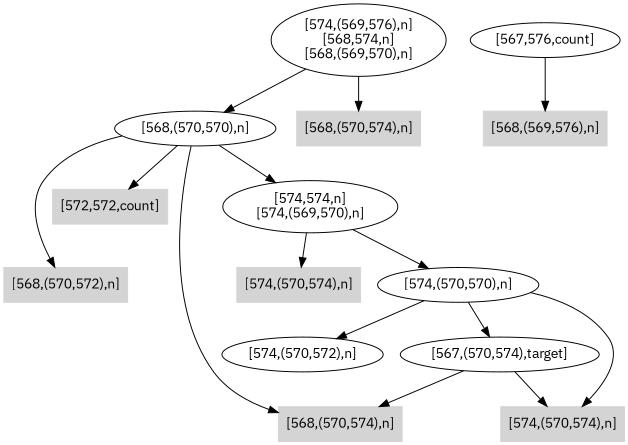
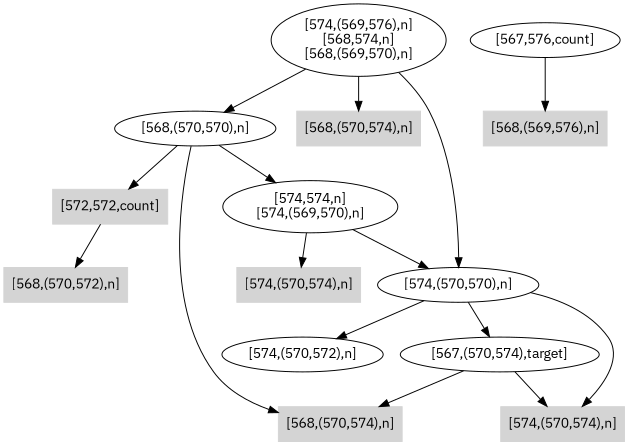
edge "[574,(569,576),n] [568,574,n] [568,(569,570),n]" -> "[574,(570,570),n]": added
edge "[568,(570,570),n]" -> "[568,(570,572),n]": now "[572,572,count]" -> "[568,(570,572),n]"
